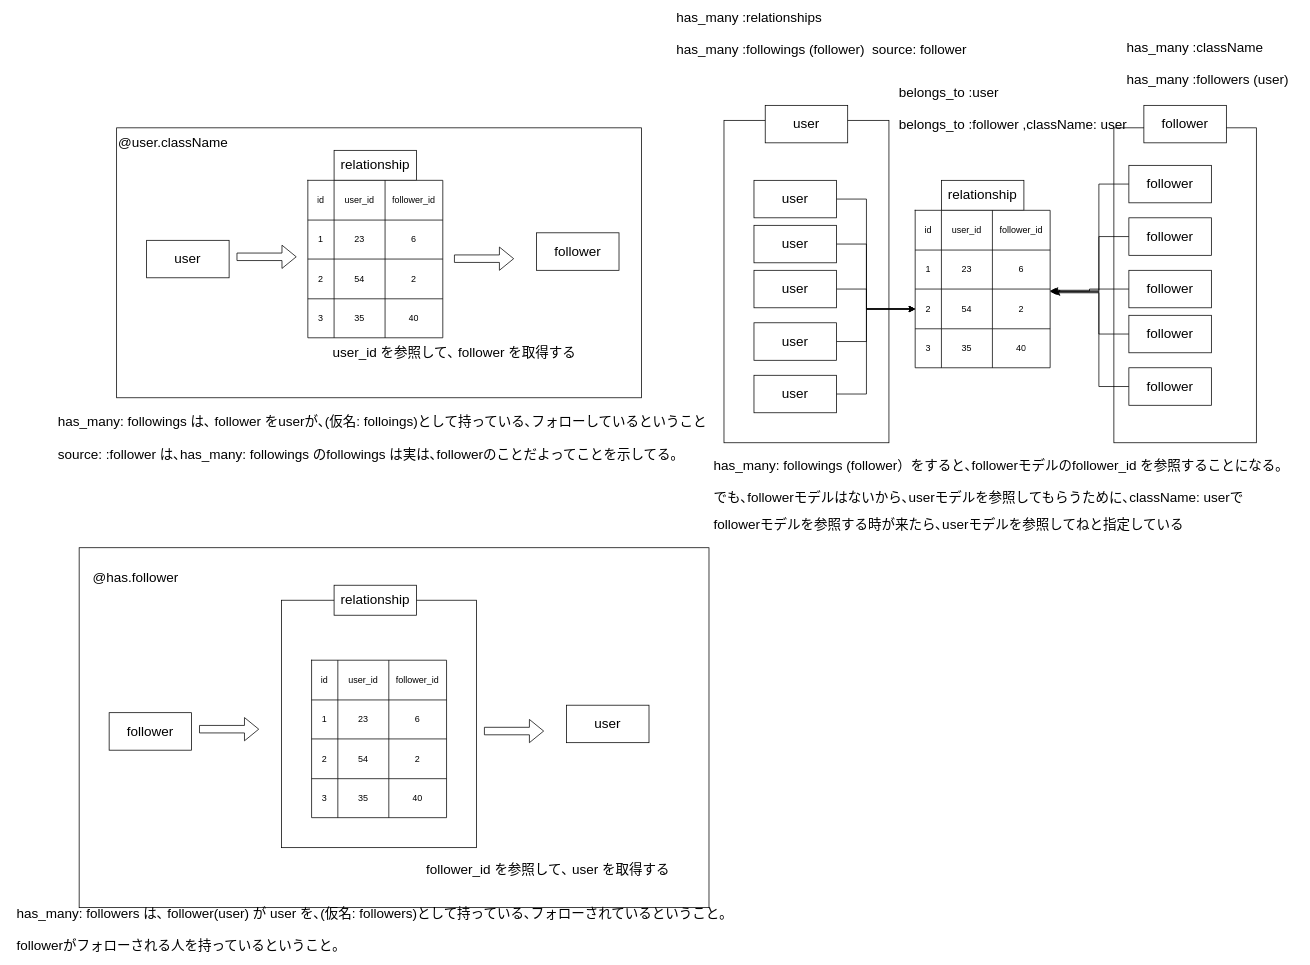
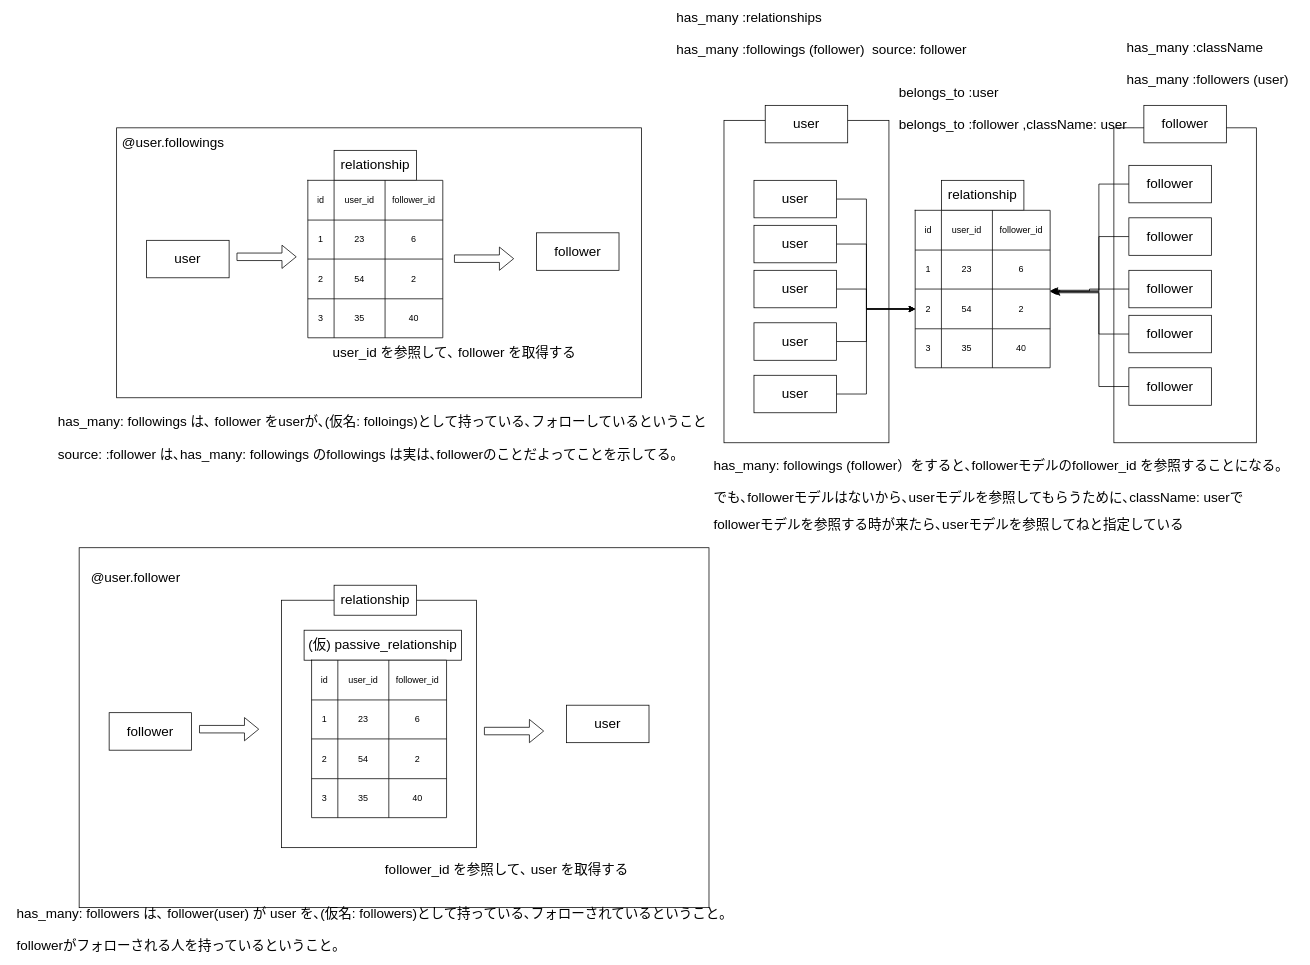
node "@user.className": label "@user.className" -> "@user.followings"
node "@has.follower": label "@has.follower" -> "@user.follower"
node "(仮) passive_relationship": added
node "follower_id を参照して､ user を取得する": moved (548, 870) -> (507, 870)
